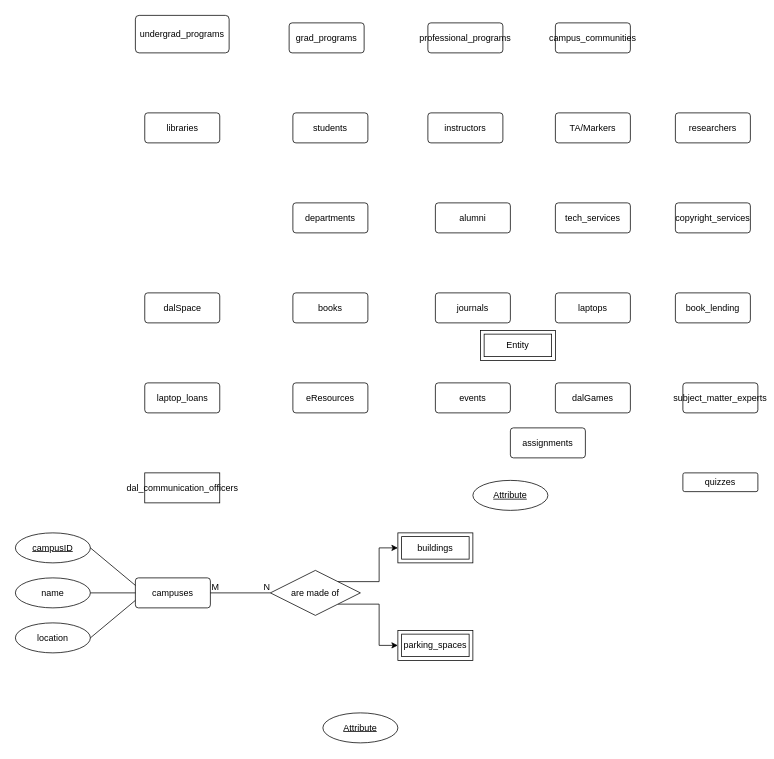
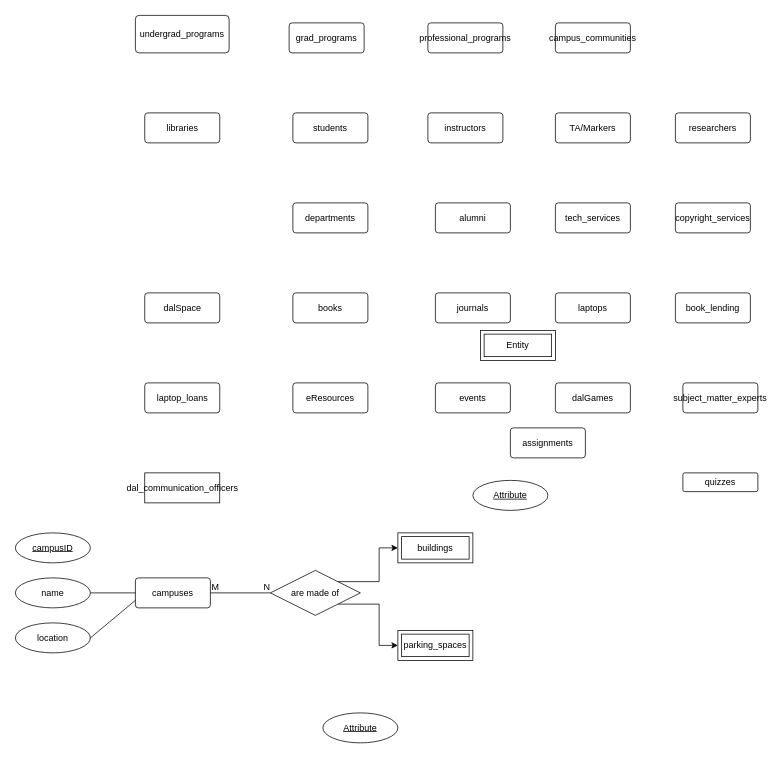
edge "campusID" -- "campuses": removed
